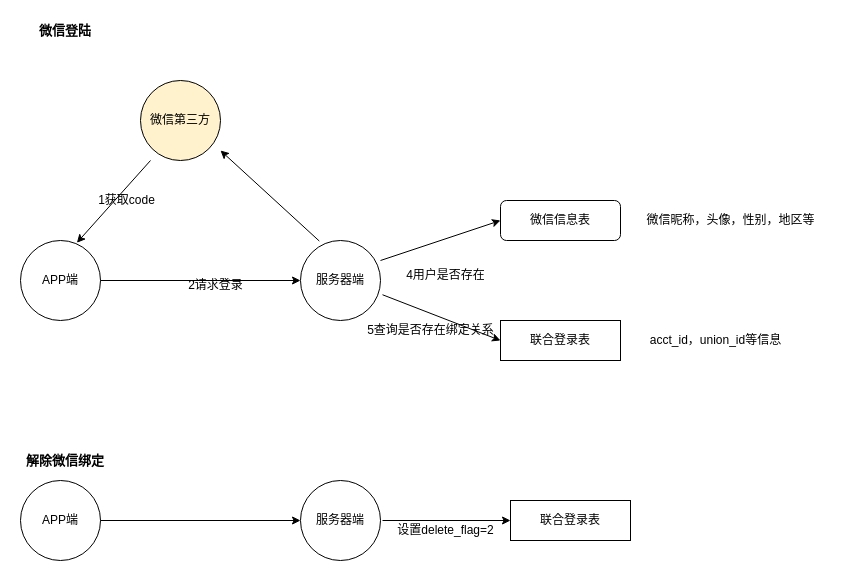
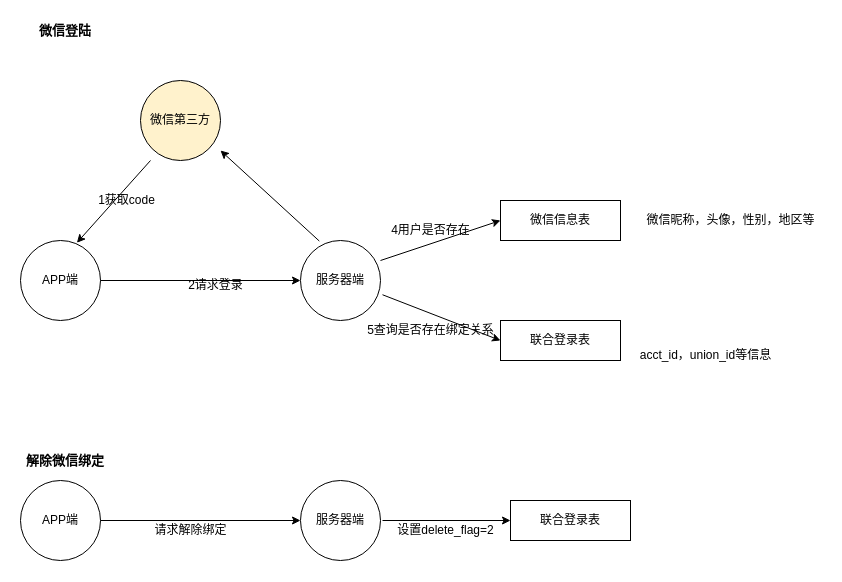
node "微信信息表": shape rounded rectangle -> rectangle
node "4用户是否存在": moved (446, 276) -> (431, 231)
node "acct_id，union_id等信息": moved (716, 341) -> (706, 356)
node "请求解除绑定": added
